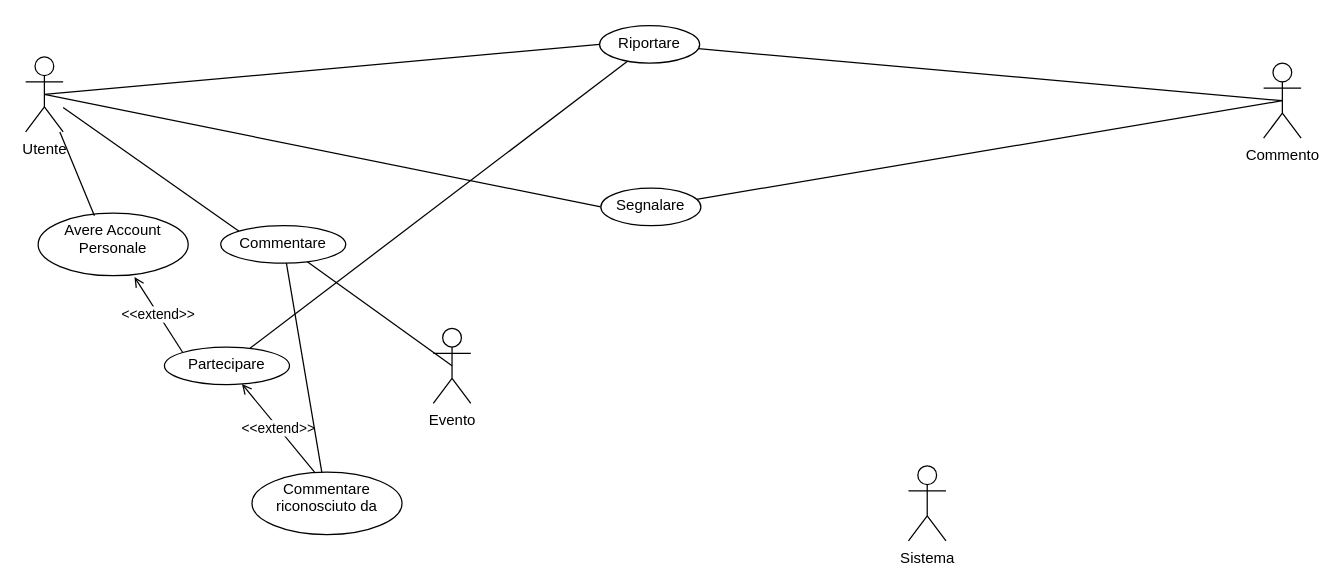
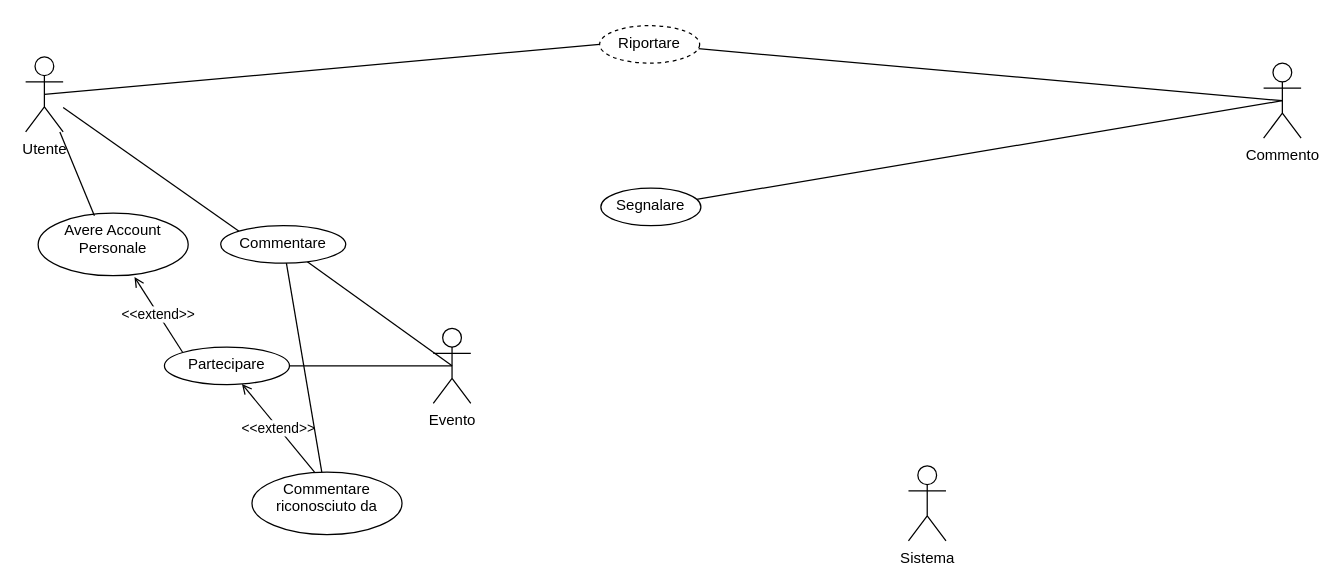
node "Riportare": style solid -> dashed
edge "Utente" -- "Segnalare": removed
edge "Riportare" -- "Partecipare": now "Evento" -- "Partecipare"
